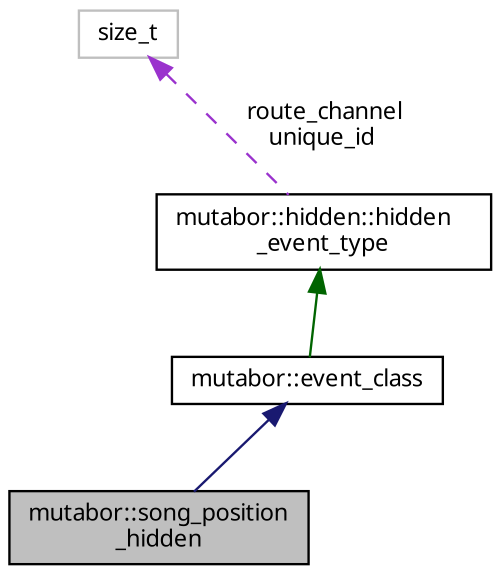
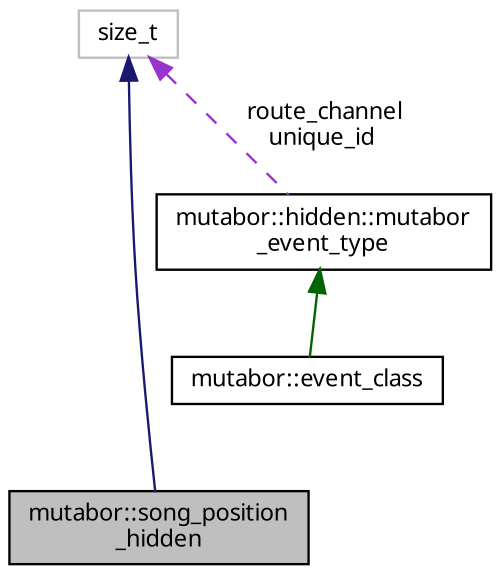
node "mutabor::hidden::hidden _event_type": label "mutabor::hidden::hidden _event_type" -> "mutabor::hidden::mutabor _event_type"
edge "mutabor::song_position _hidden" -> "mutabor::event_class": now "mutabor::song_position _hidden" -> "size_t"
